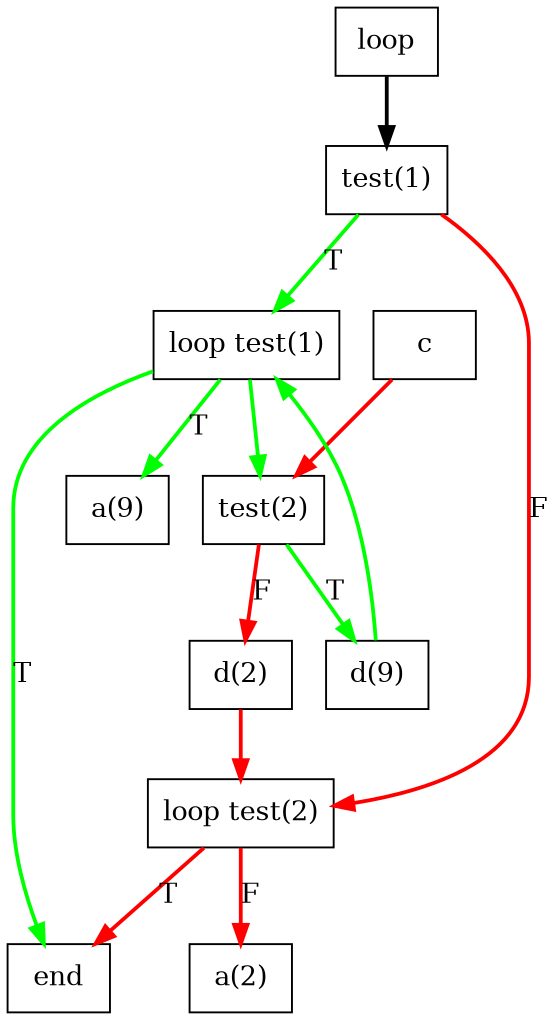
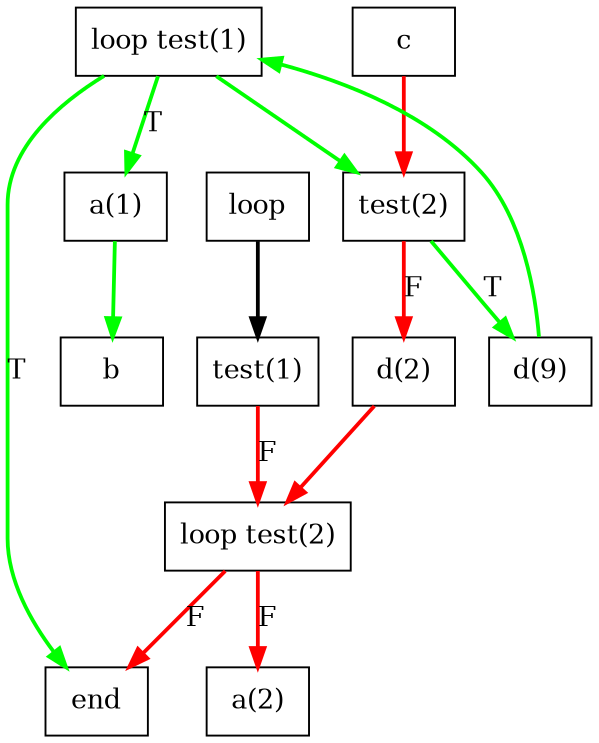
edge "test(1)" -> "loop test(1)": removed, label "T"
node "b": added
node "a(9)": label "a(9)" -> "a(1)"
edge "loop test(2)" -> "end": label "T" -> "F"
